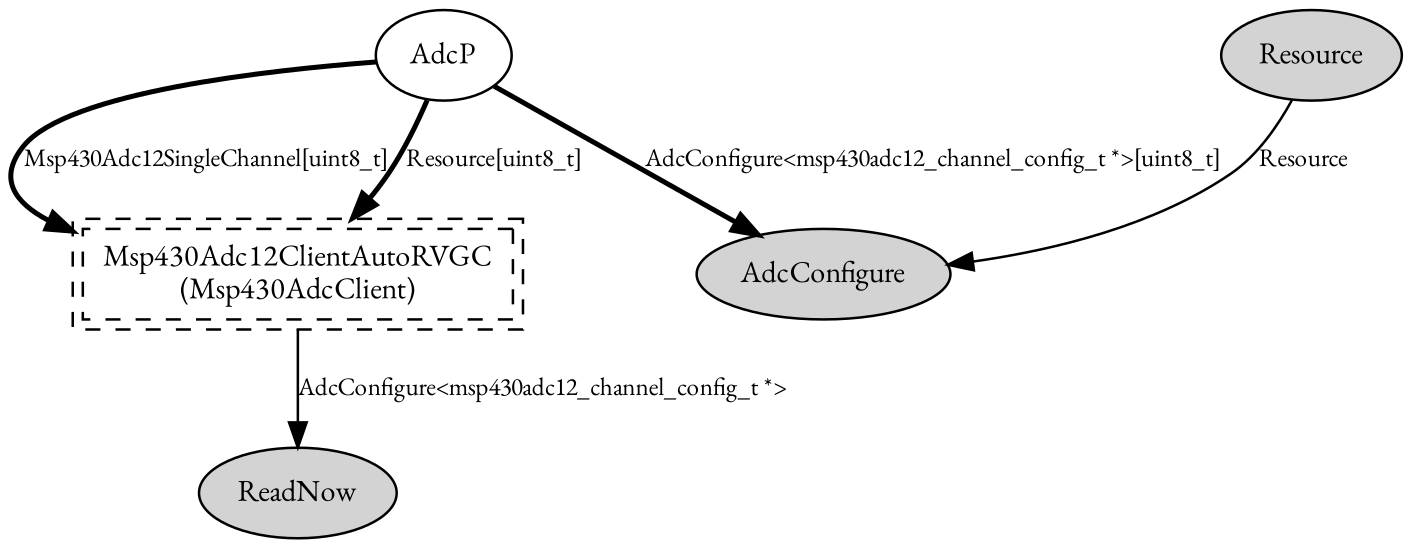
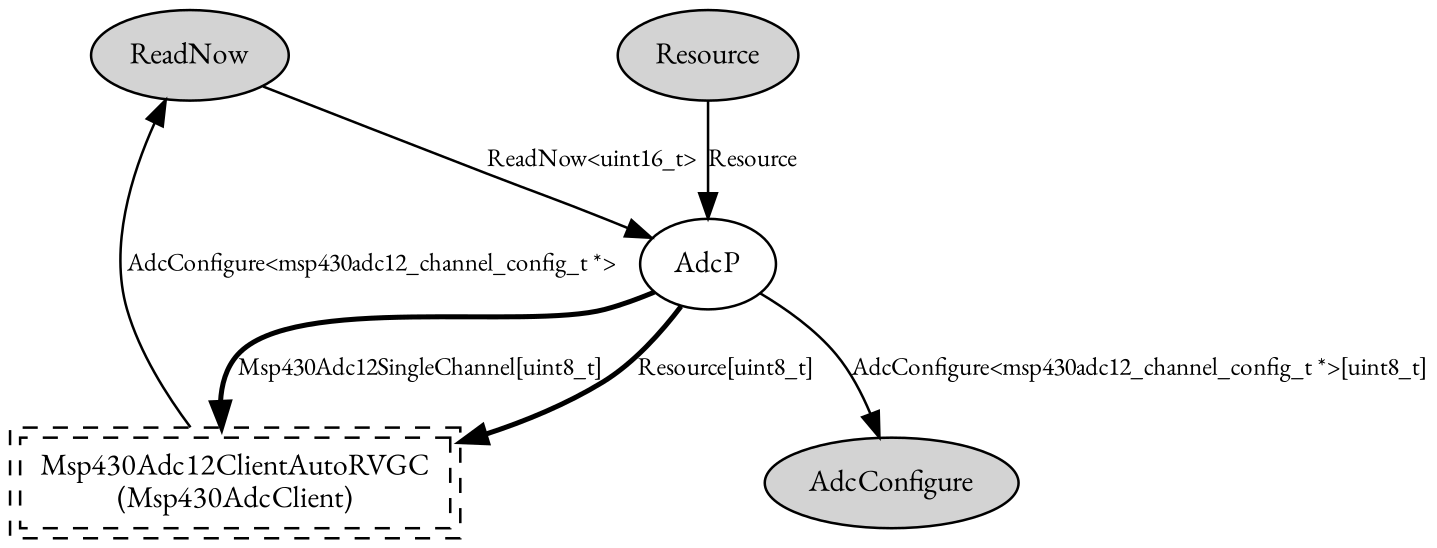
edge "AdcP" -> "AdcConfigure": style bold -> solid
edge "ReadNow" -> "AdcP": added, label "ReadNow<uint16_t>"
edge "Resource" -> "AdcConfigure": now "Resource" -> "AdcP"
